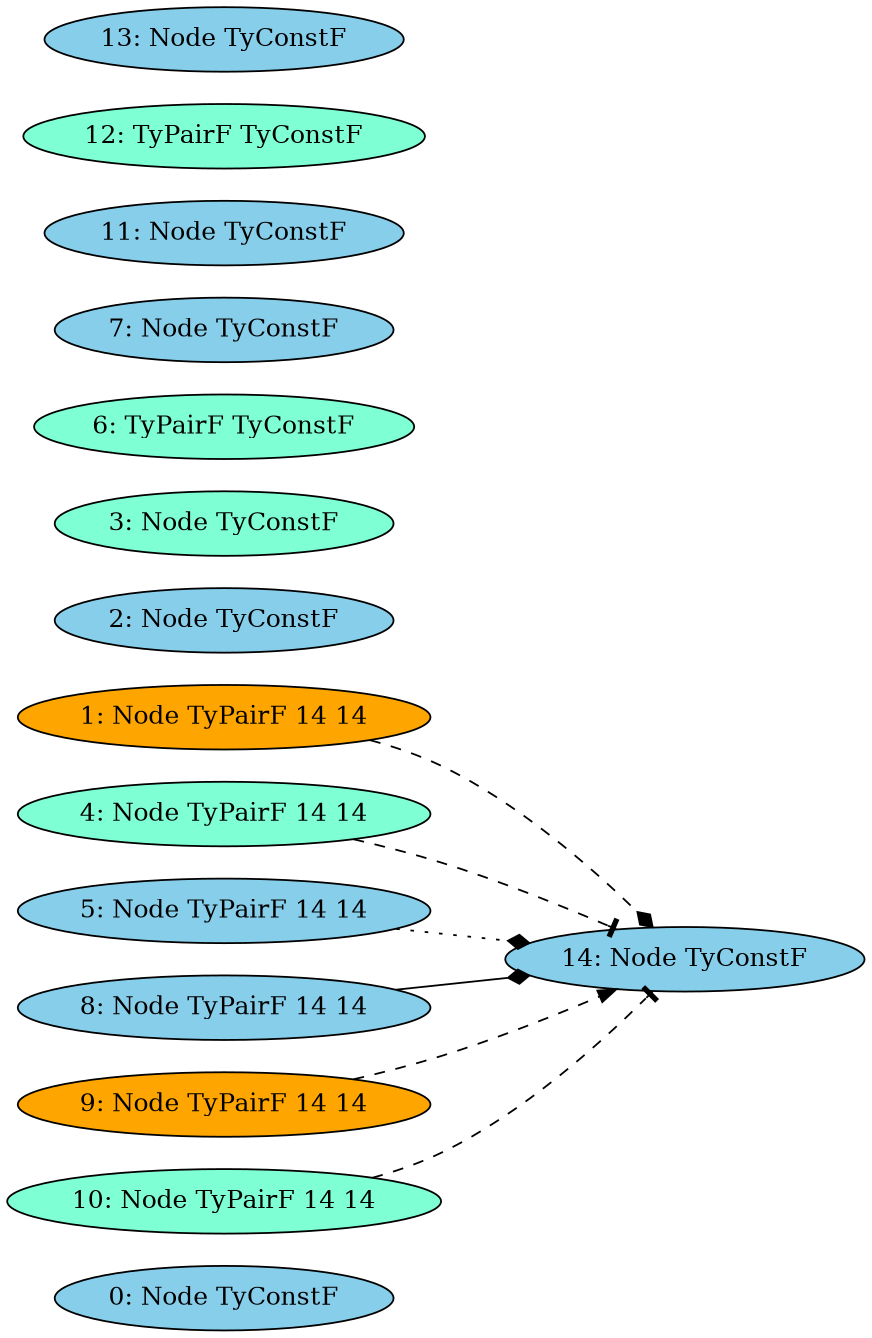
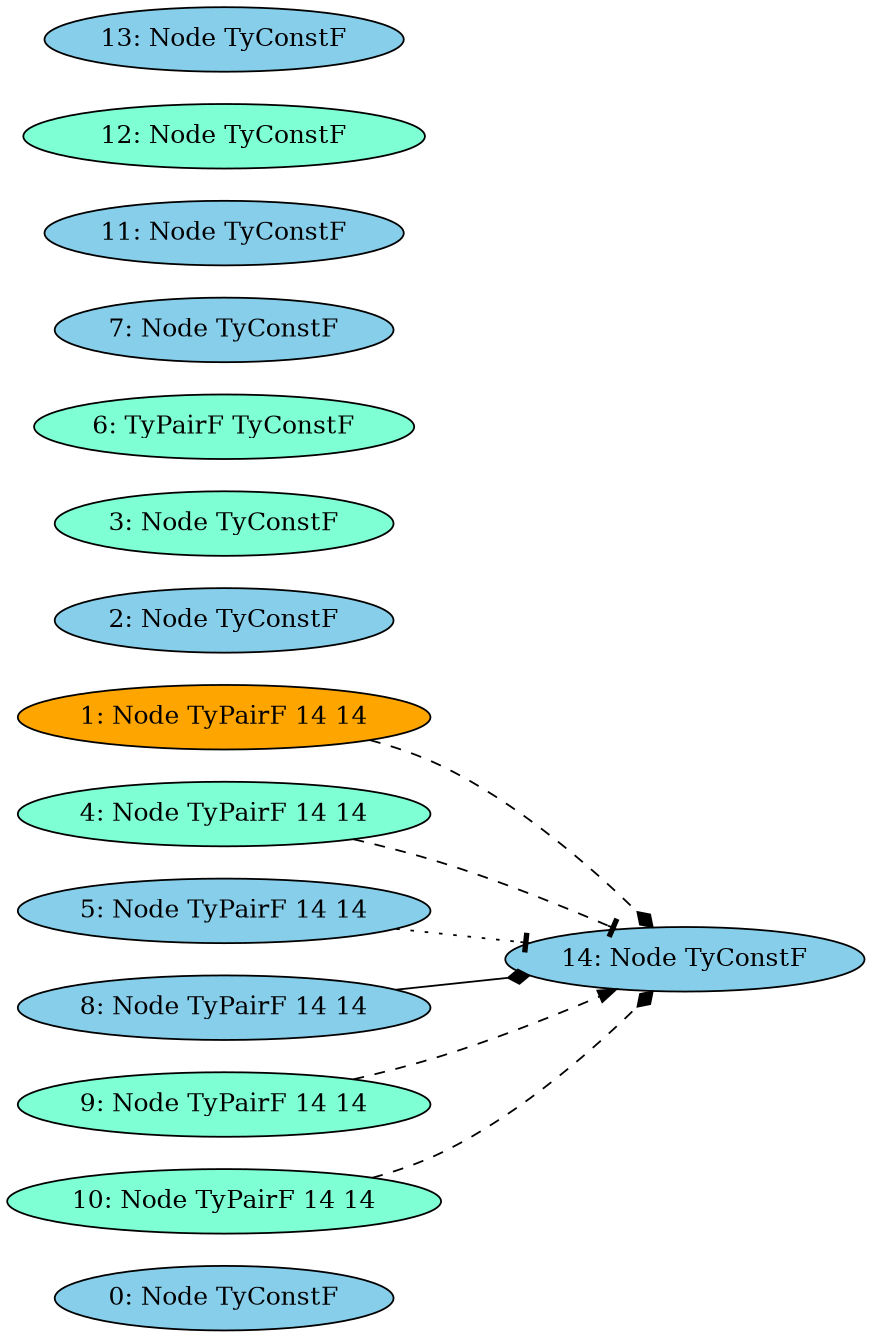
node "12: TyPairF TyConstF": label "12: TyPairF TyConstF" -> "12: Node TyConstF"
edge "5: Node TyPairF 14 14" -> "14: Node TyConstF": arrowhead diamond -> tee
node "9: Node TyPairF 14 14": fillcolor orange -> aquamarine
edge "10: Node TyPairF 14 14" -> "14: Node TyConstF": arrowhead tee -> diamond
